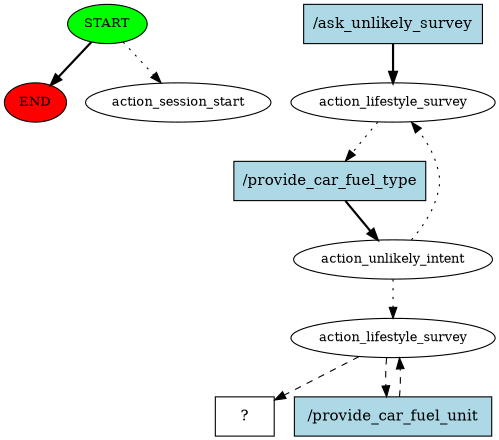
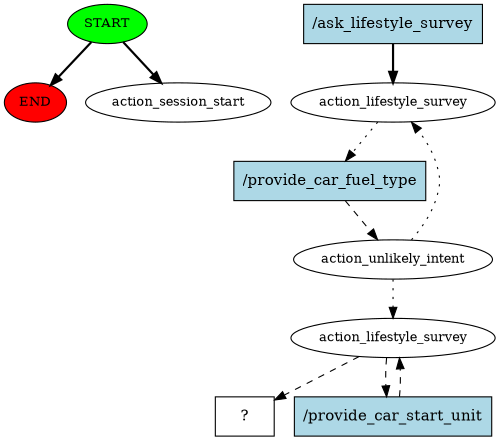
node "/ask_unlikely_survey": label "/ask_unlikely_survey" -> "/ask_lifestyle_survey"
edge "START" -> "action_session_start": style dotted -> bold
edge "/provide_car_fuel_type" -> "action_unlikely_intent": style bold -> dashed
node "/provide_car_fuel_unit": label "/provide_car_fuel_unit" -> "/provide_car_start_unit"
